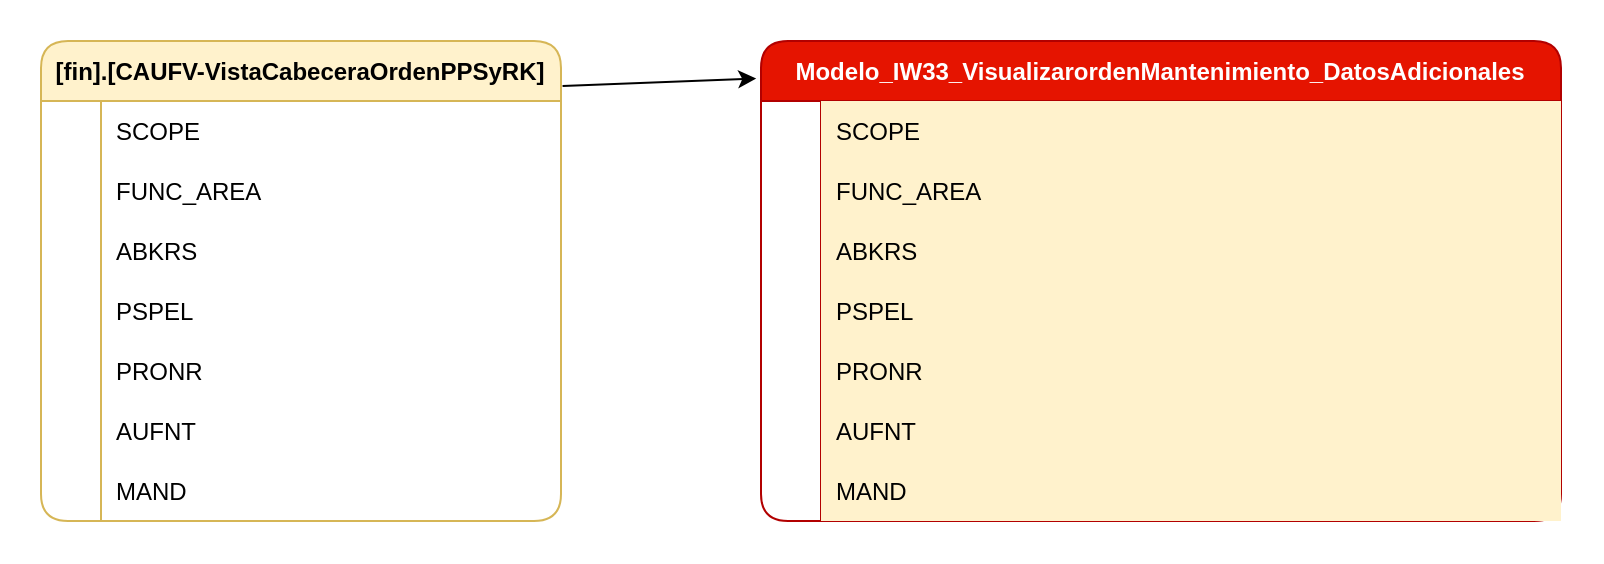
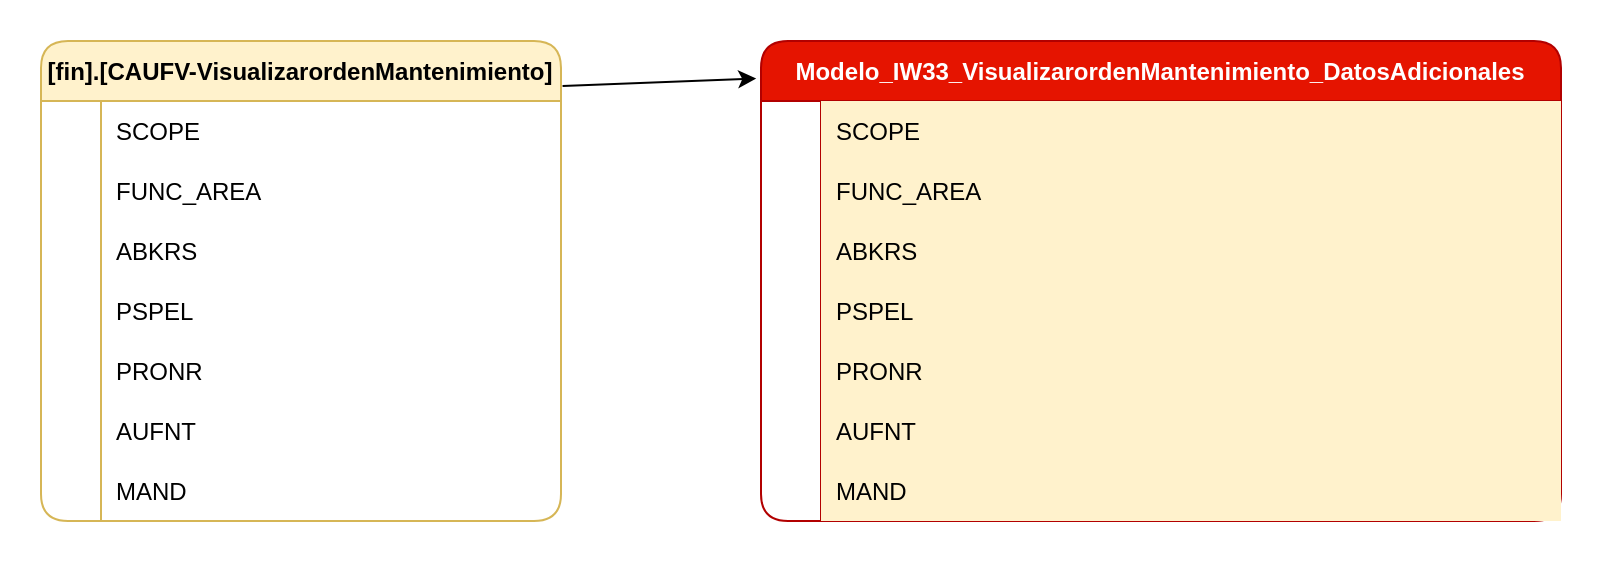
node "[fin].[CAUFV-VistaCabeceraOrdenPPSyRK]": label "[fin].[CAUFV-VistaCabeceraOrdenPPSyRK]" -> "[fin].[CAUFV-VisualizarordenMantenimiento]"
